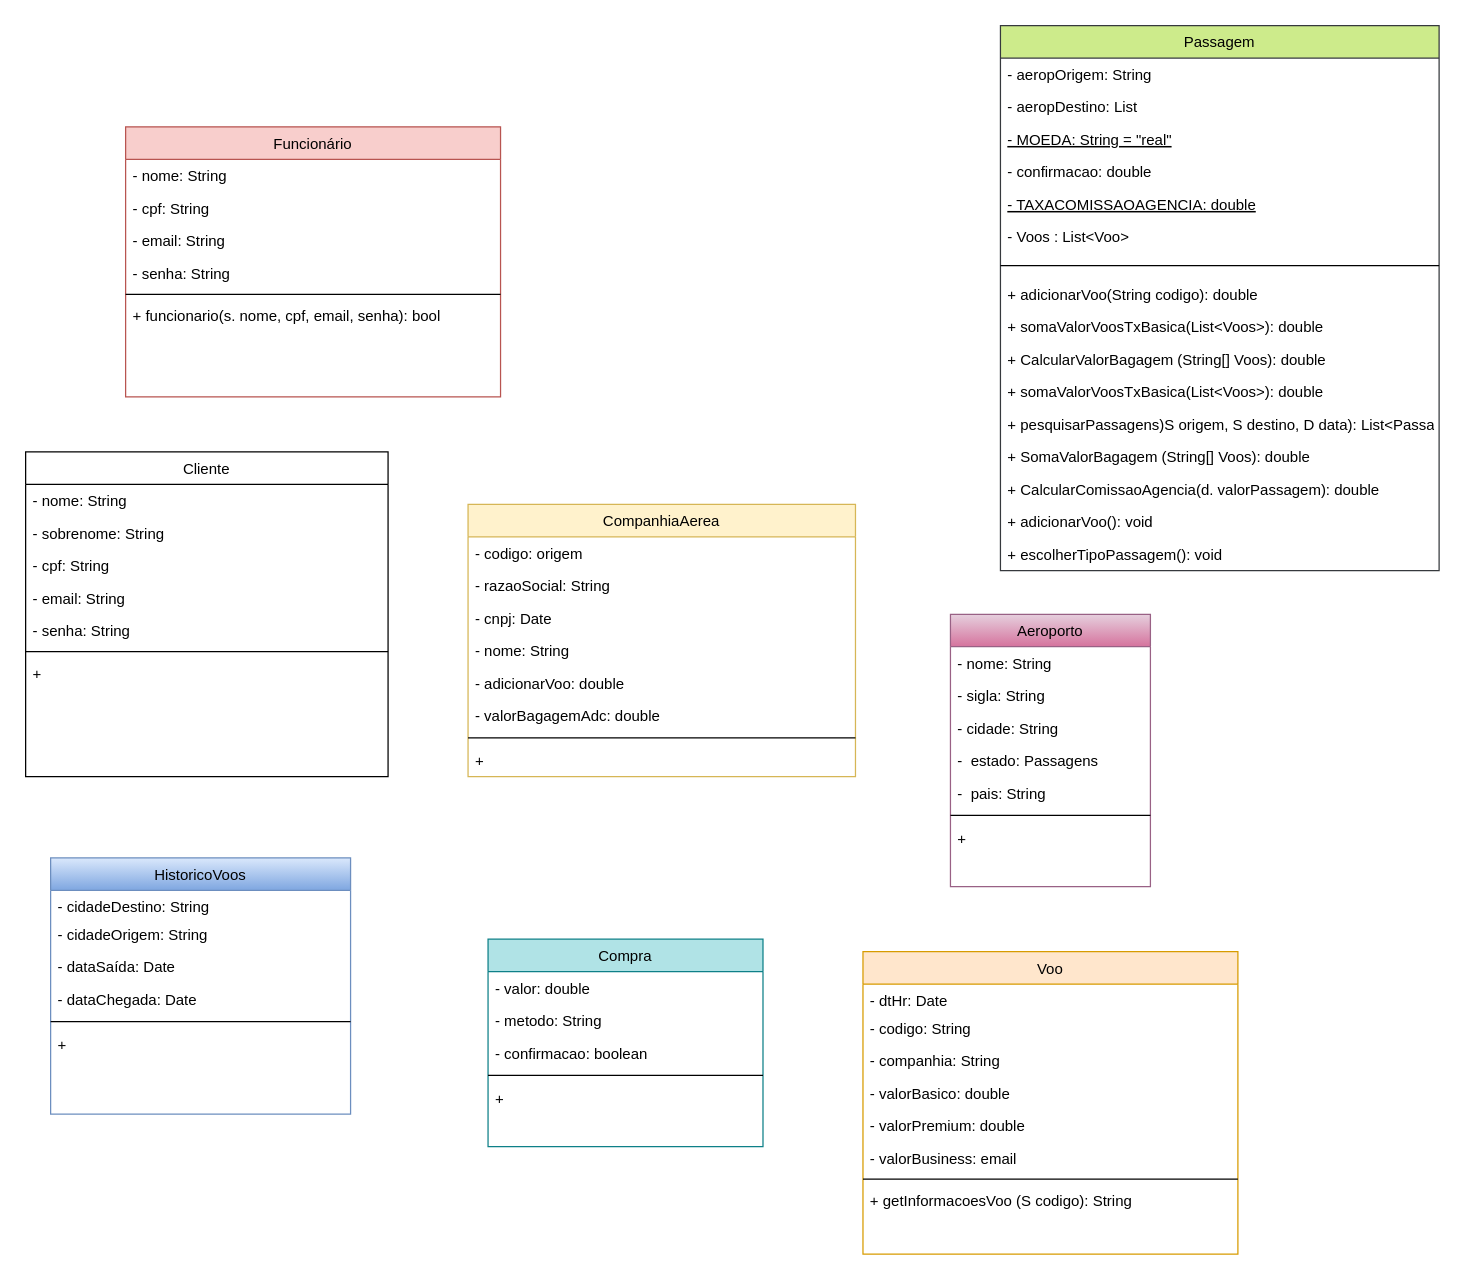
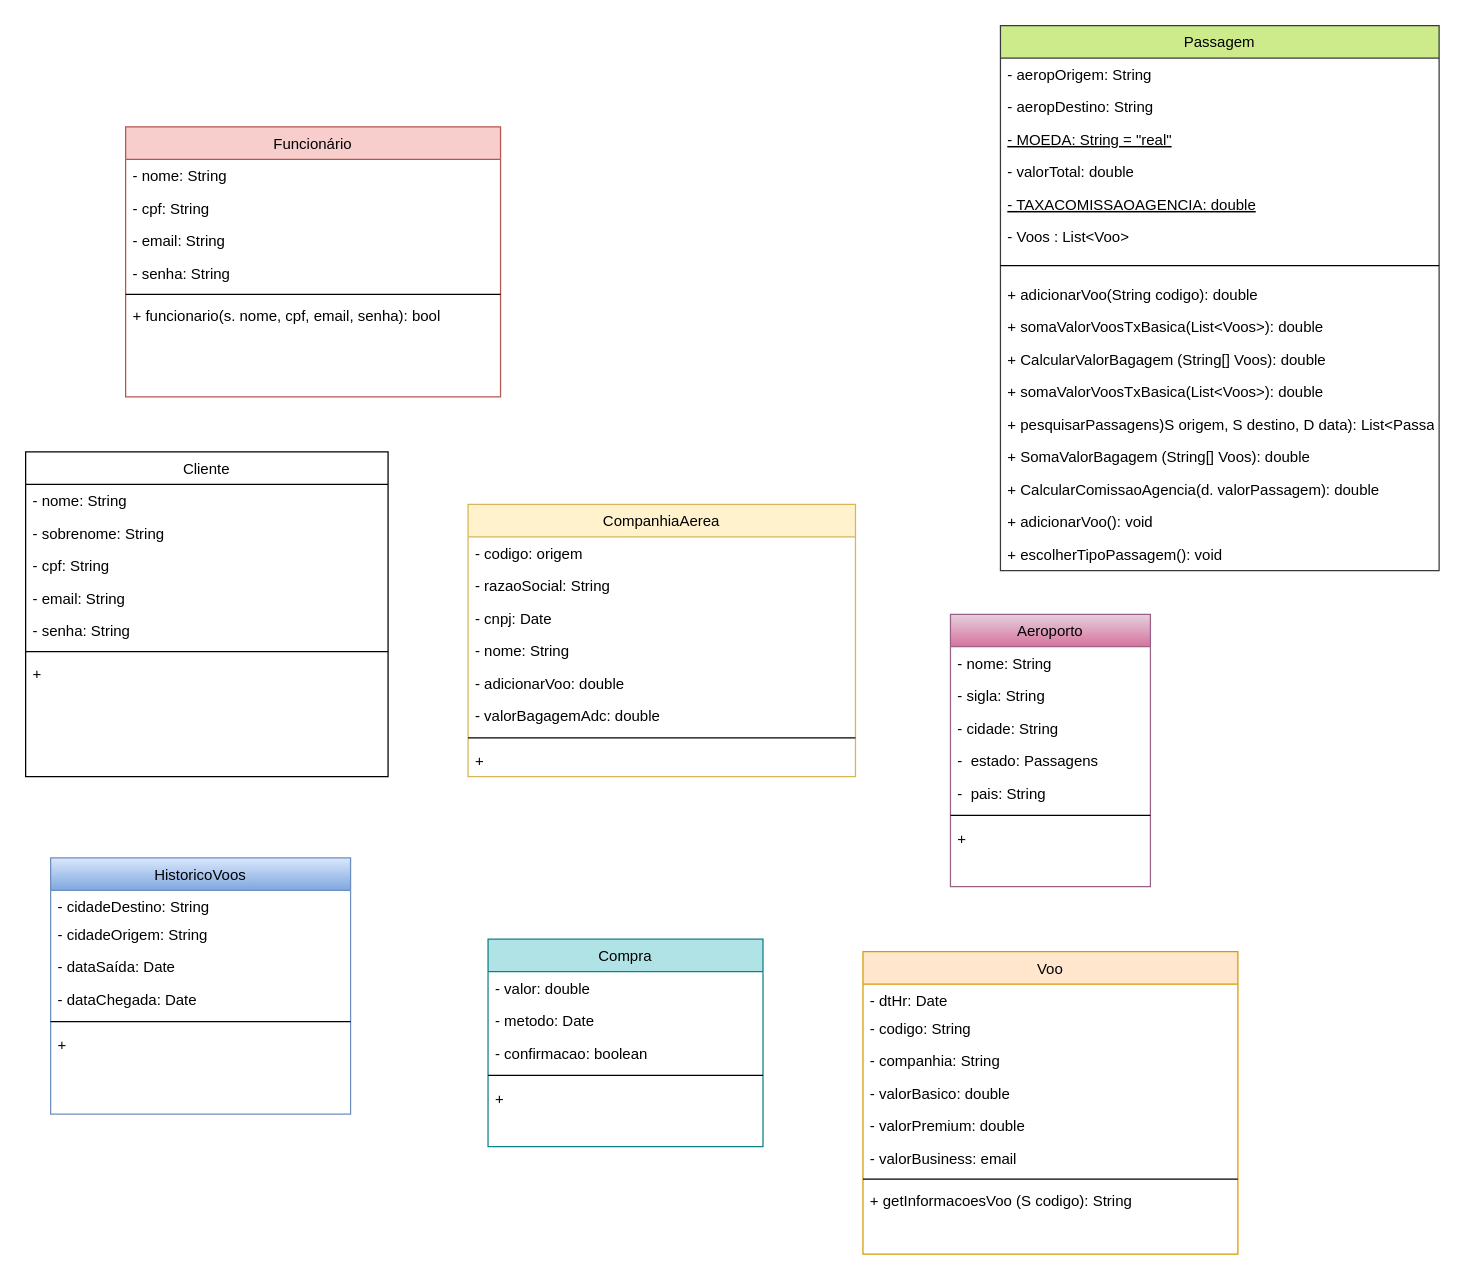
node "- aeropDestino: List": label "- aeropDestino: List" -> "- aeropDestino: String"
node "- confirmacao: double": label "- confirmacao: double" -> "- valorTotal: double"
node "- metodo: String": label "- metodo: String" -> "- metodo: Date"
